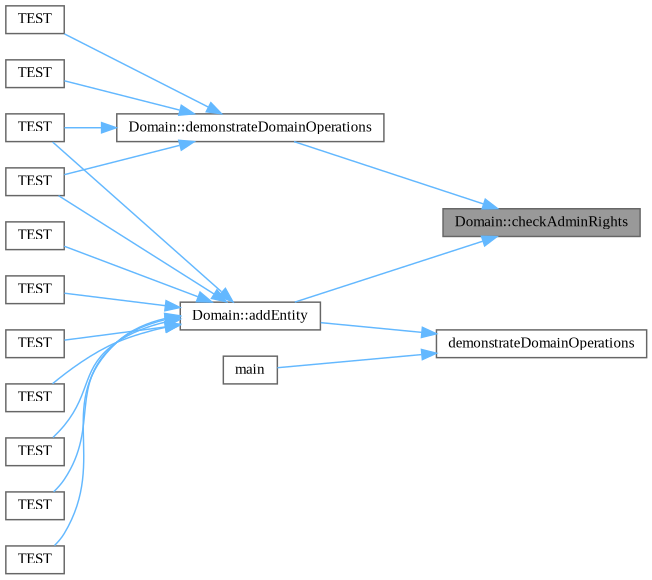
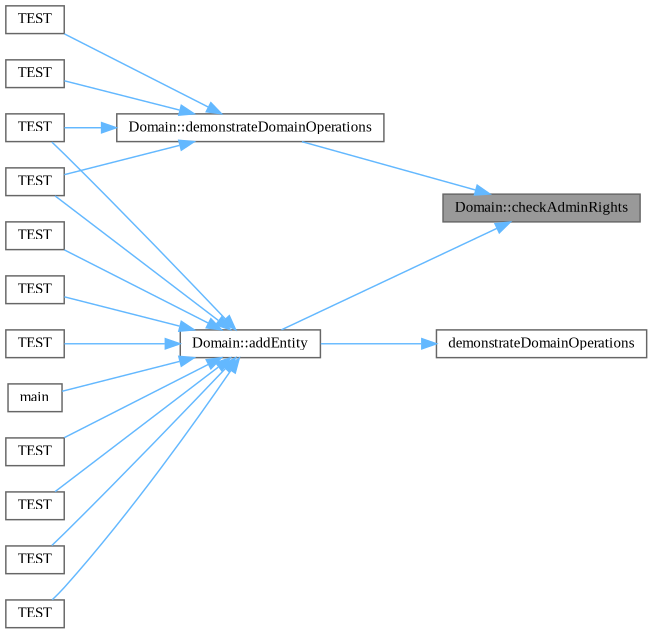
edge "main" -> "demonstrateDomainOperations": now "main" -> "Domain::addEntity"
